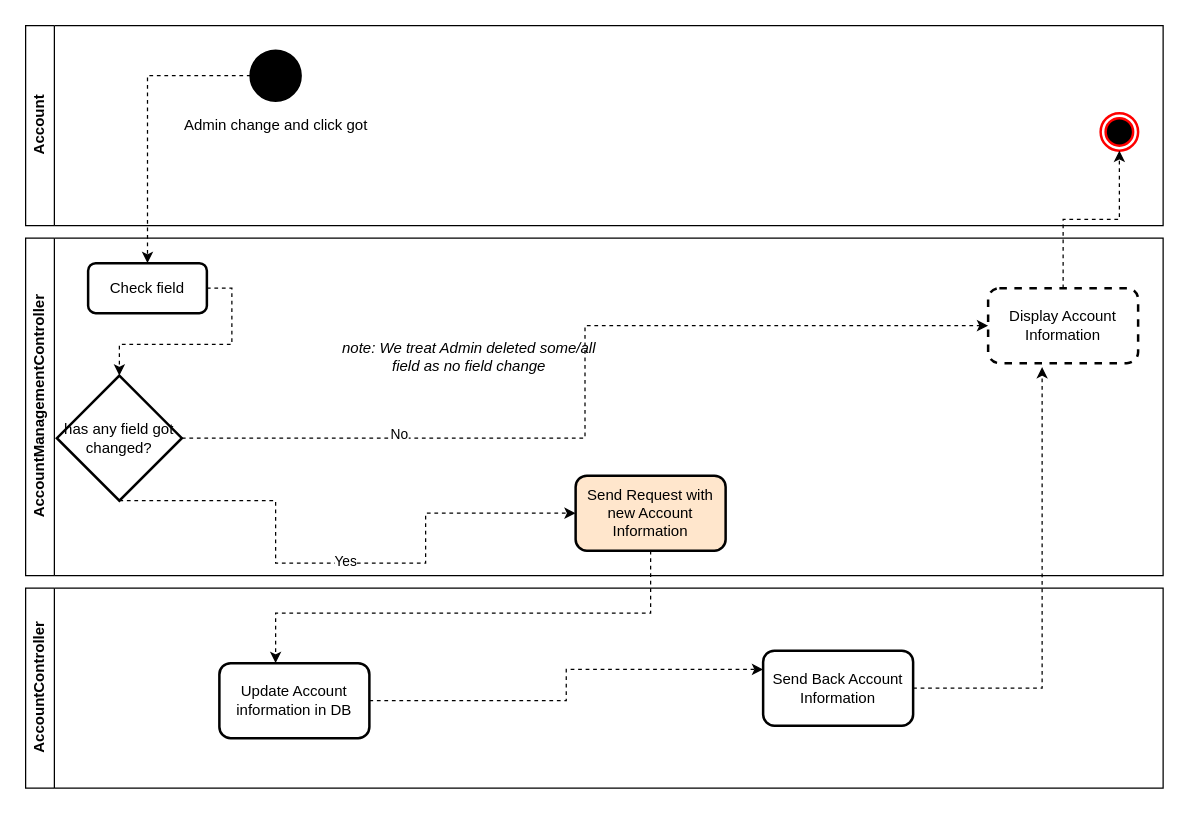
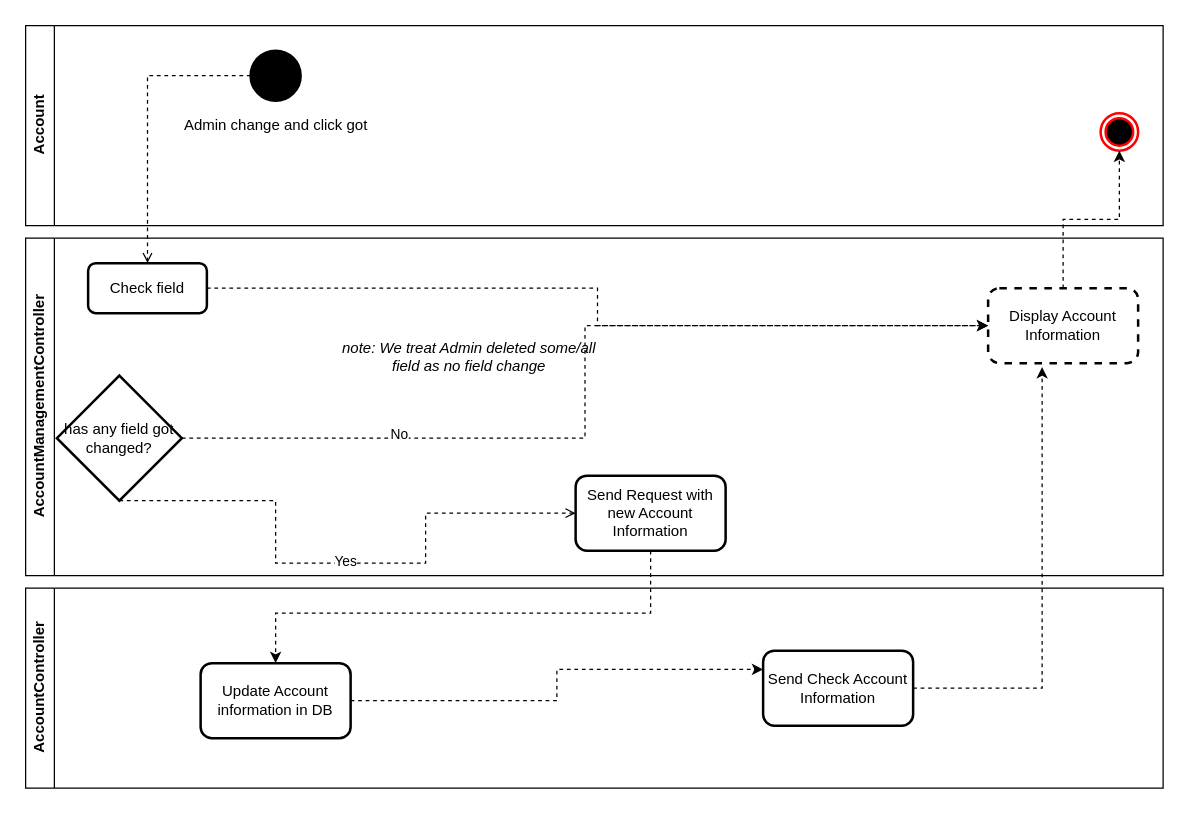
edge "Admin change and click got" -> "Check field": arrowhead classic -> open
edge "Check field" -> "has any field got changed?": now "Check field" -> "Display Account Information"
edge "has any field got changed?" -> "Send Request with new Account Information": arrowhead classic -> open
node "Send Request with new Account Information": fillcolor #ffe6cc -> #ffffff
node "Send Back Account Information": label "Send Back Account Information" -> "Send Check Account Information"
node "Update Account information in DB": moved (294, 701) -> (276, 701)
